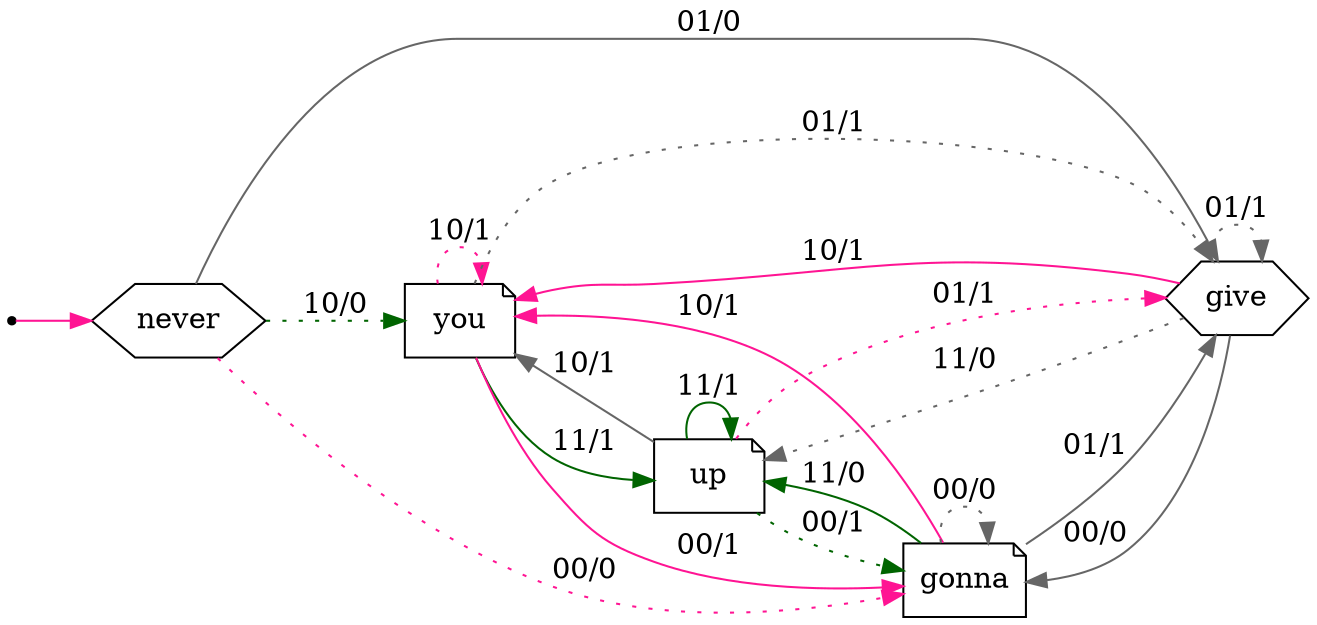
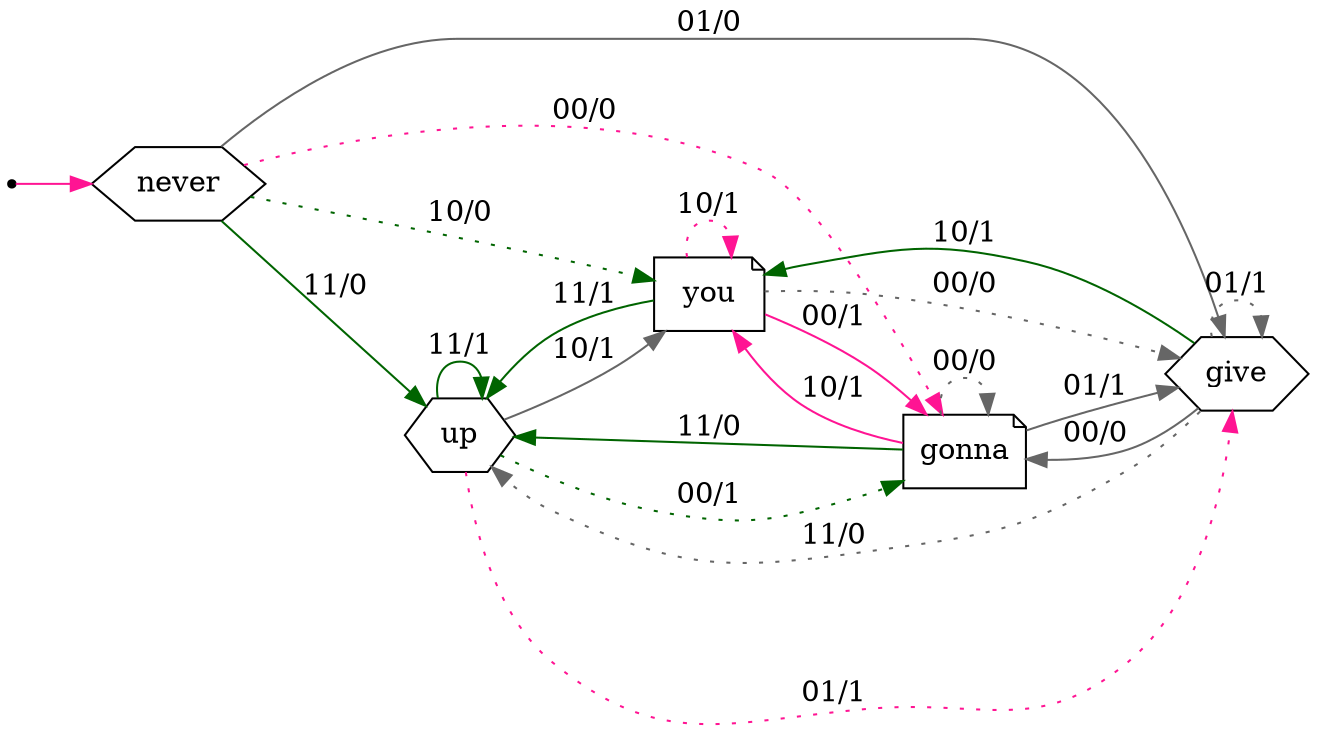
edge "you" -> "give": label "01/1" -> "00/0"
edge "give" -> "you": color deeppink -> darkgreen
edge "never" -> "up": added, label "11/0"
node "up": shape note -> hexagon
